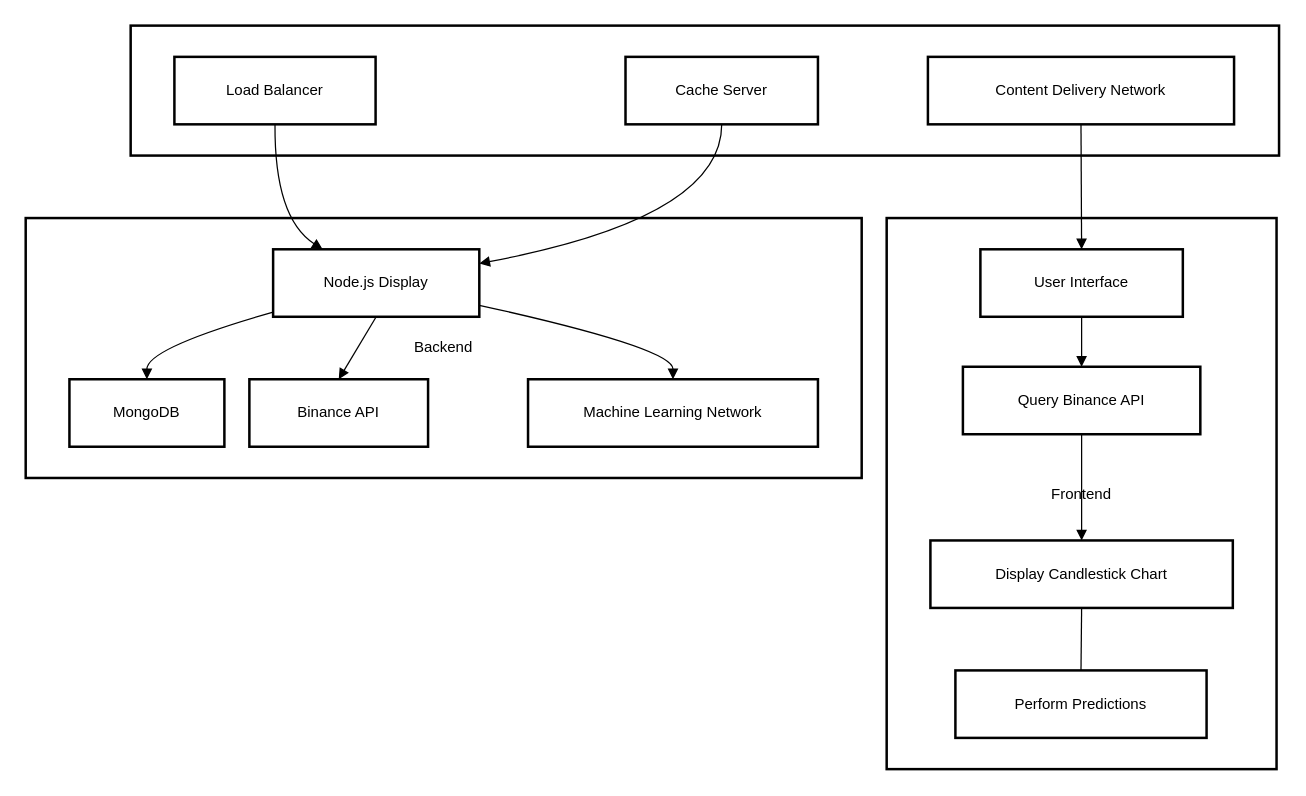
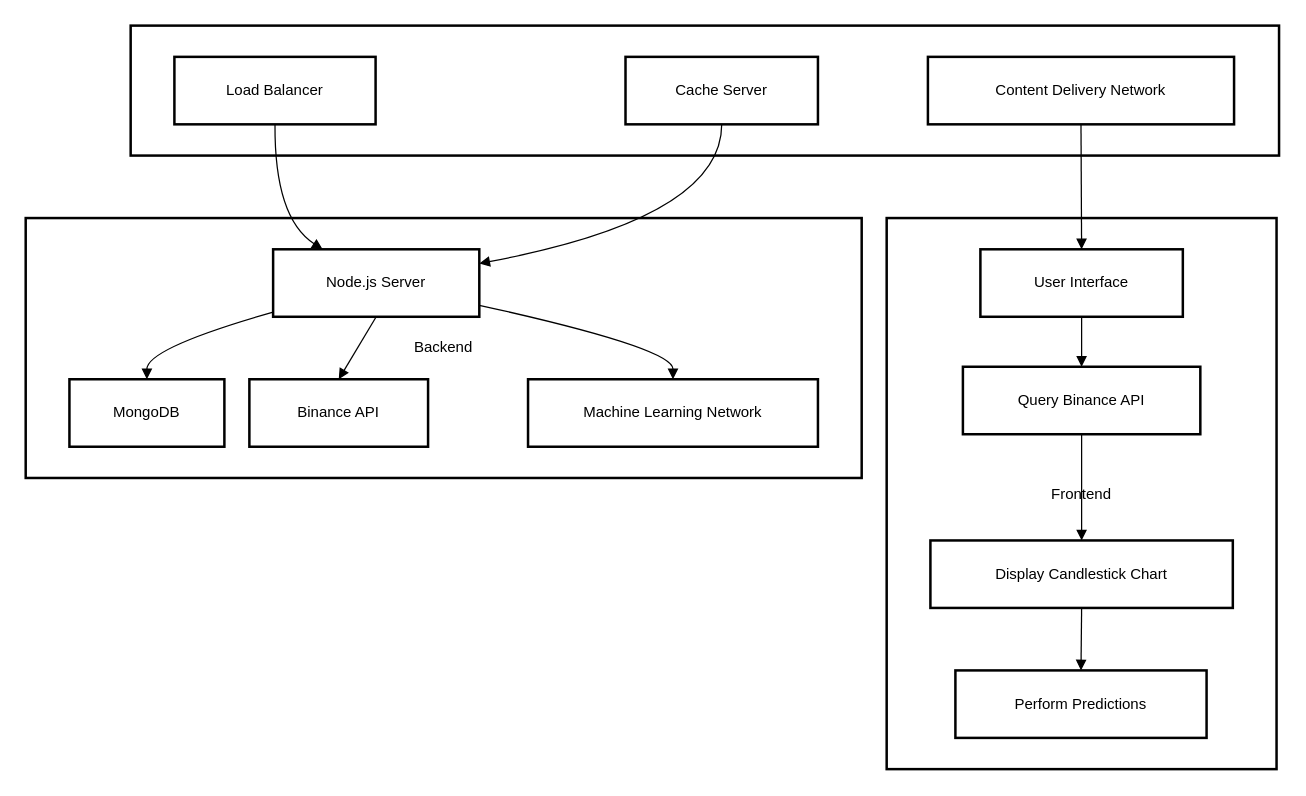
node "Node.js Display": label "Node.js Display" -> "Node.js Server"
edge "Display Candlestick Chart" -- "Perform Predictions": arrowhead none -> block
